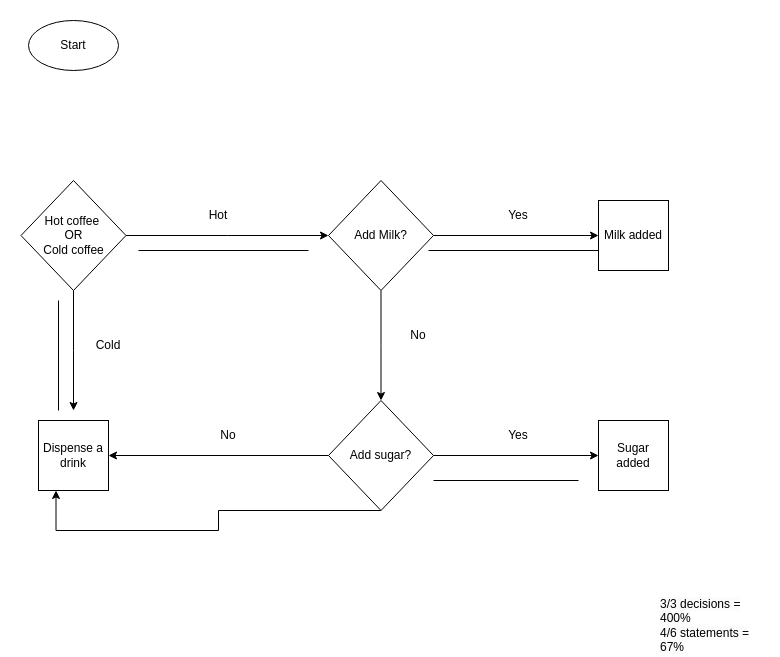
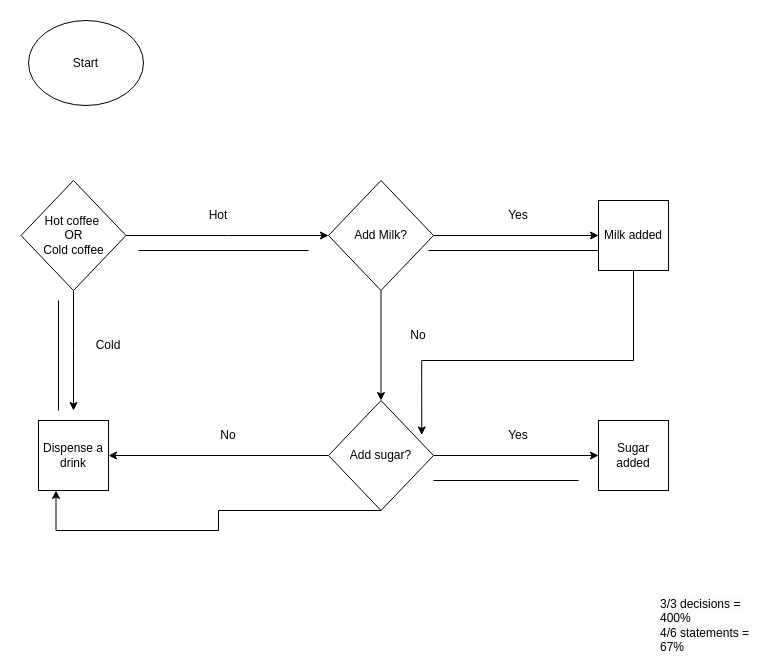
node "Start": size 90x50 -> 115x85
edge "Milk added" -> "Add sugar?": added
